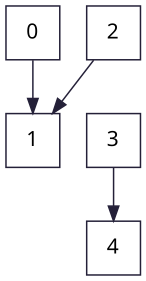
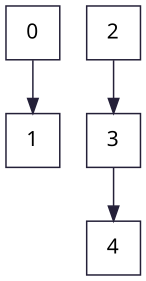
edge "2" -> "1": now "2" -> "3"
